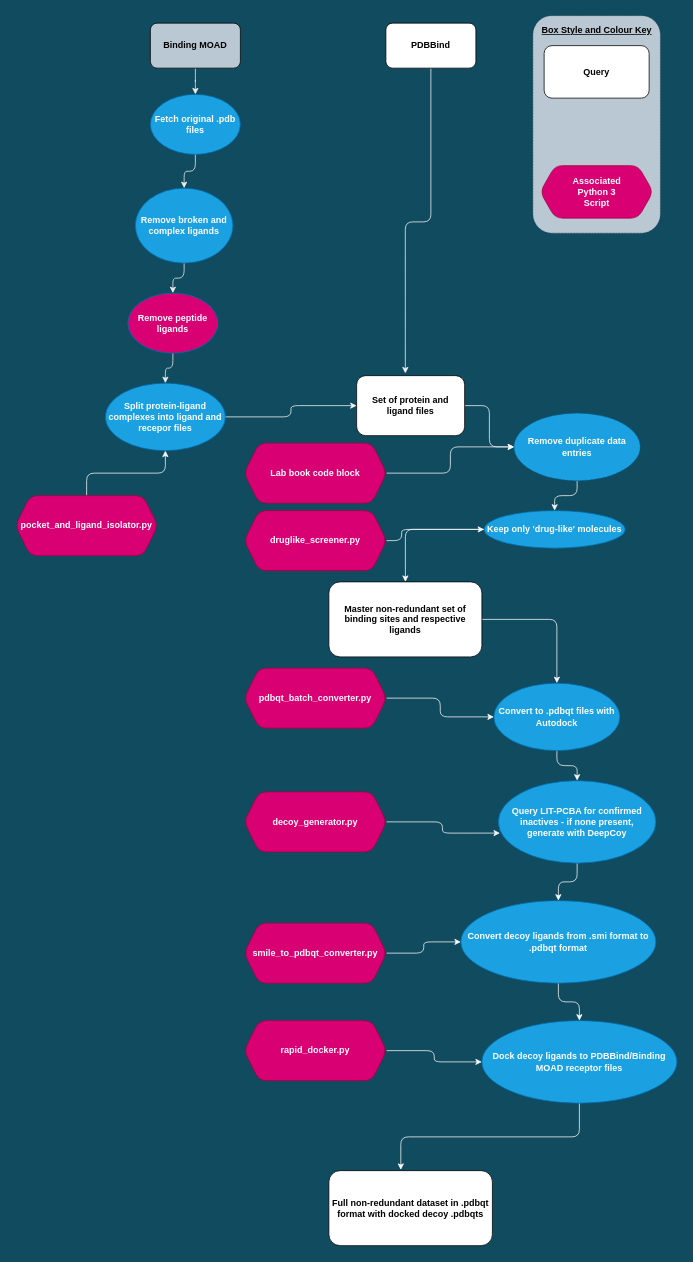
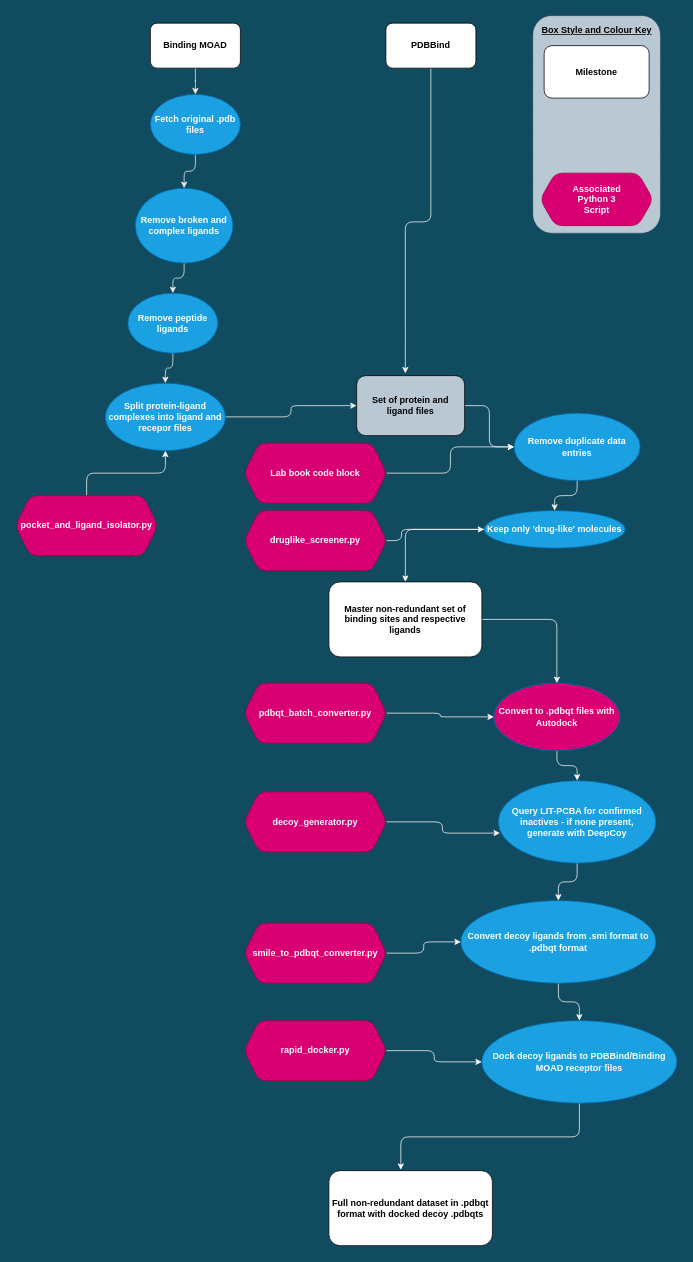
node "Binding MOAD": fillcolor #bac8d3 -> #ffffff
node "Query": label "Query" -> "Milestone"
node "Associated Python 3 Script": moved (597, 192) -> (597, 199)
node "Remove peptide ligands": fillcolor #d80073 -> #1ba1e2
node "Set of protein and ligand files": fillcolor #ffffff -> #bac8d3
node "Remove duplicate data entries": style dashed -> solid
node "pdbqt_batch_converter.py": moved (315, 698) -> (315, 713)
node "Convert to .pdbqt files with Autodock": fillcolor #1ba1e2 -> #d80073
